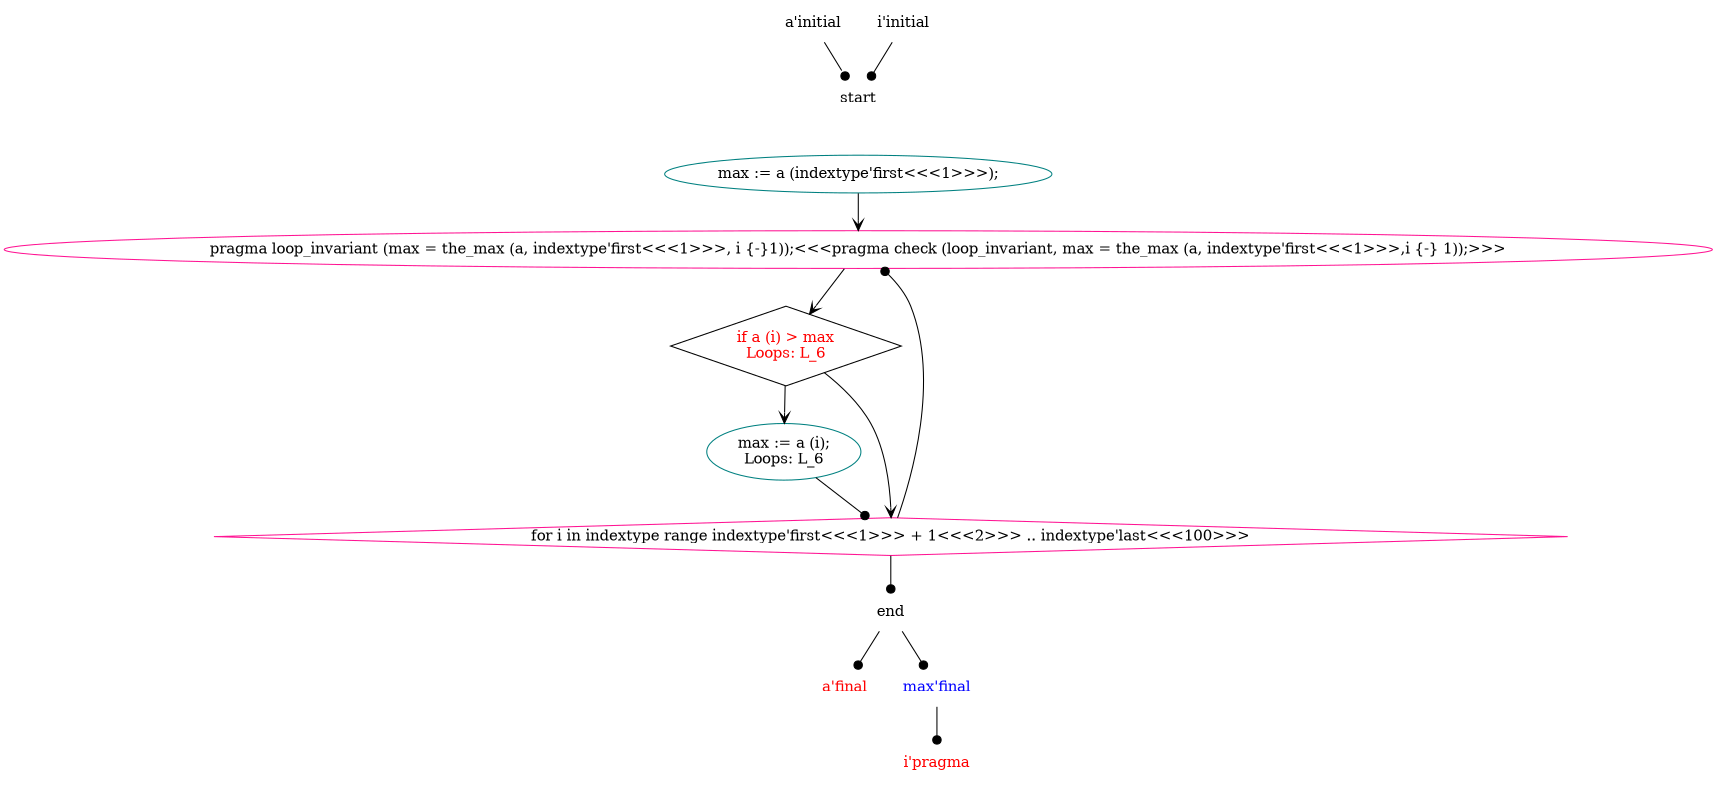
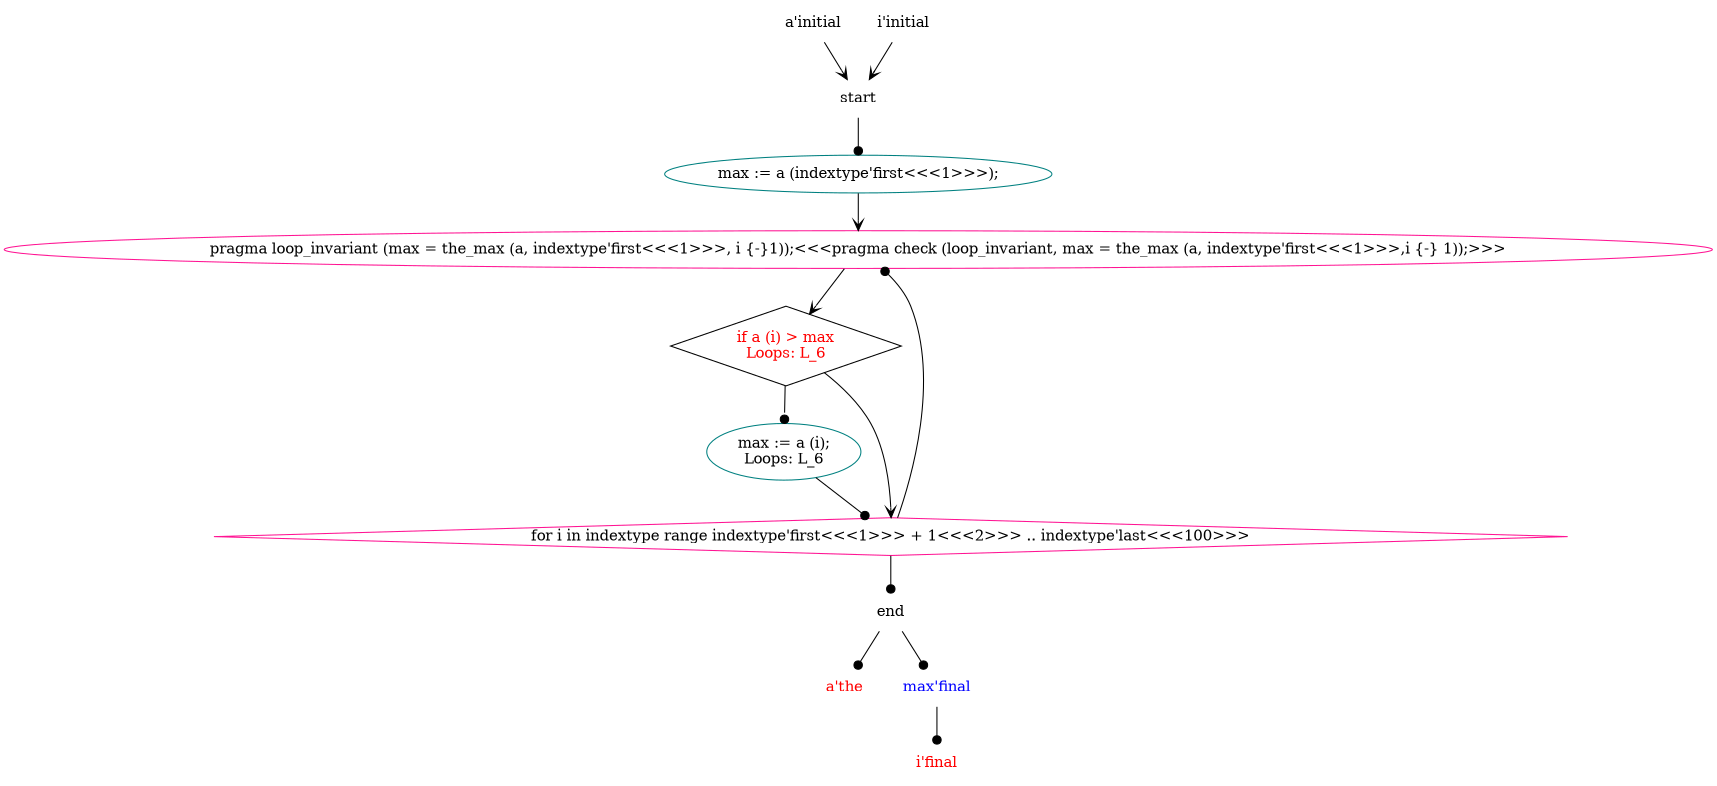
edge "a'initial" -> "start": arrowhead dot -> vee
edge "i'initial" -> "start": arrowhead dot -> vee
edge "start" -> "max := a (indextype'first<<<1>>>);": added
edge "if a (i) > max Loops: L_6" -> "max := a (i); Loops: L_6": arrowhead vee -> dot
node "a'final": label "a'final" -> "a'the"
node "i'pragma": label "i'pragma" -> "i'final"
